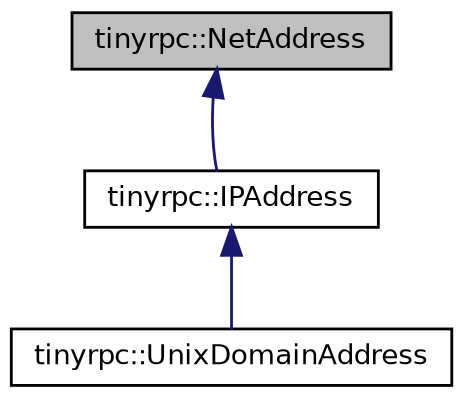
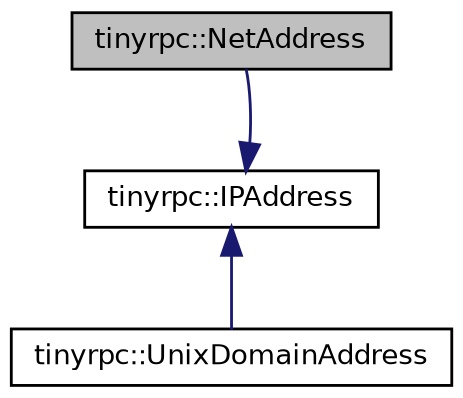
edge "tinyrpc::IPAddress" -> "tinyrpc::NetAddress": reversed
